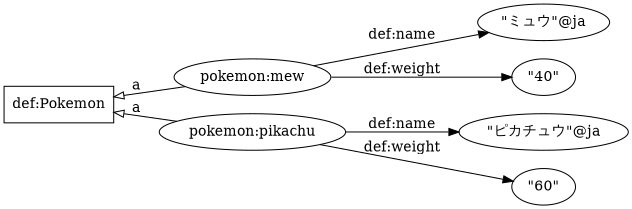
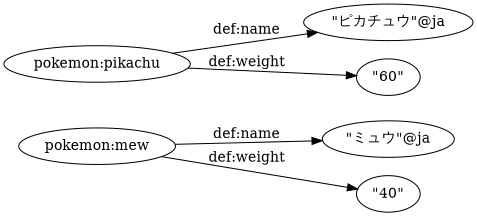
node "def:Pokemon": removed
